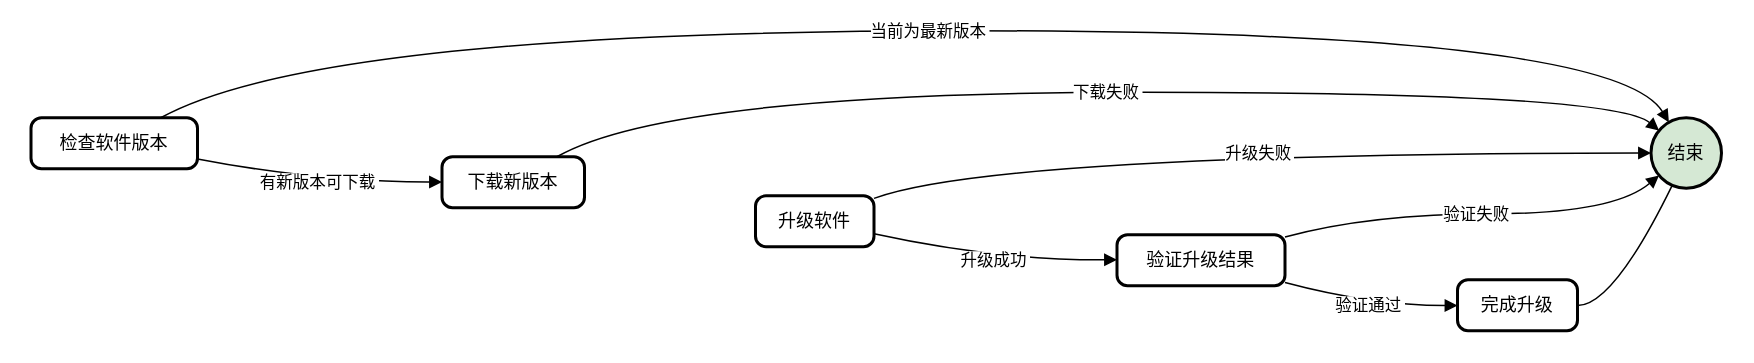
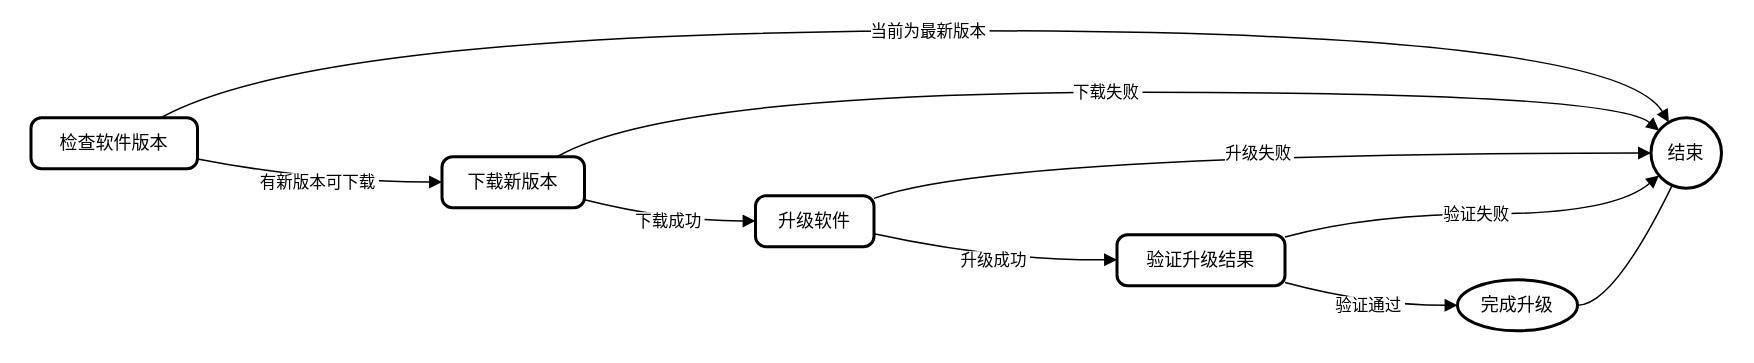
node "结束": fillcolor #d5e8d4 -> #ffffff
edge "下载新版本" -> "升级软件": added, label "下载成功"
node "完成升级": shape rounded rectangle -> ellipse
